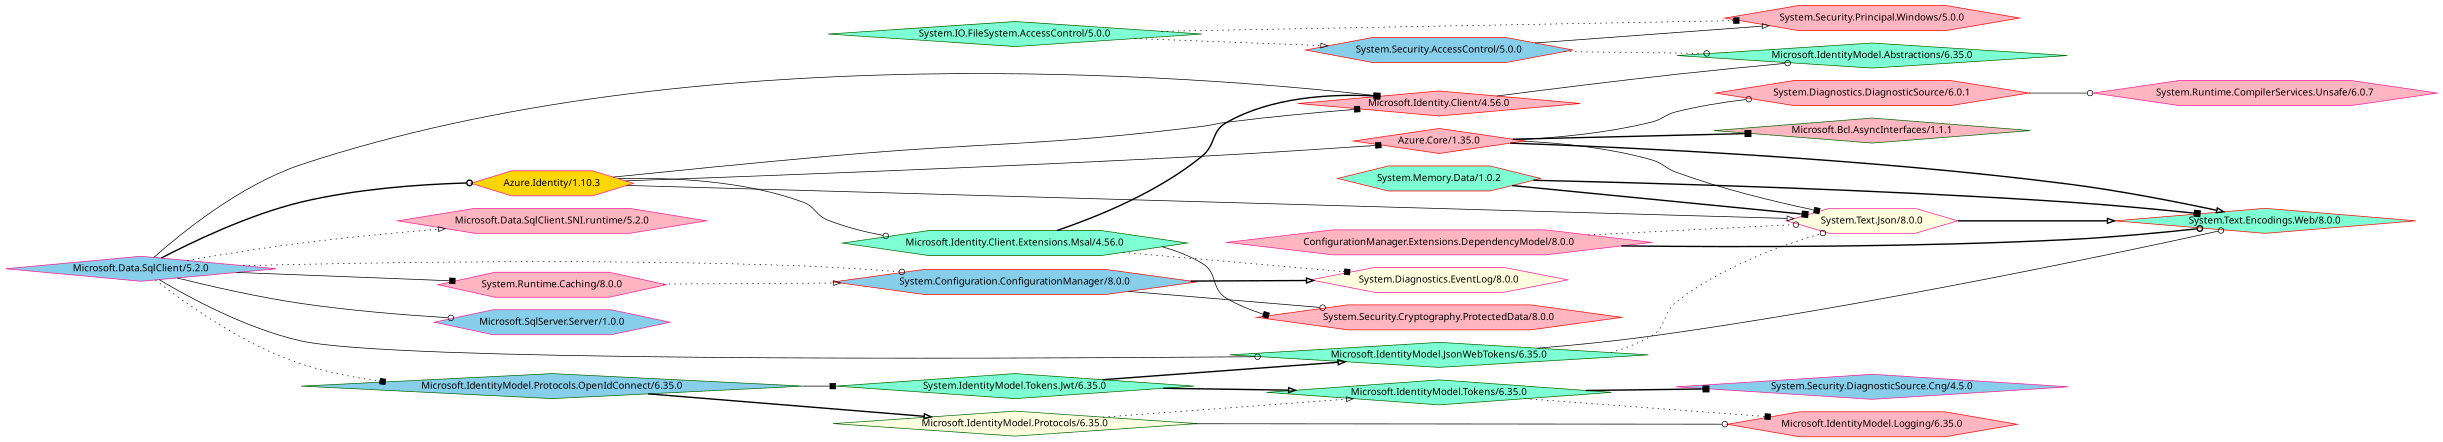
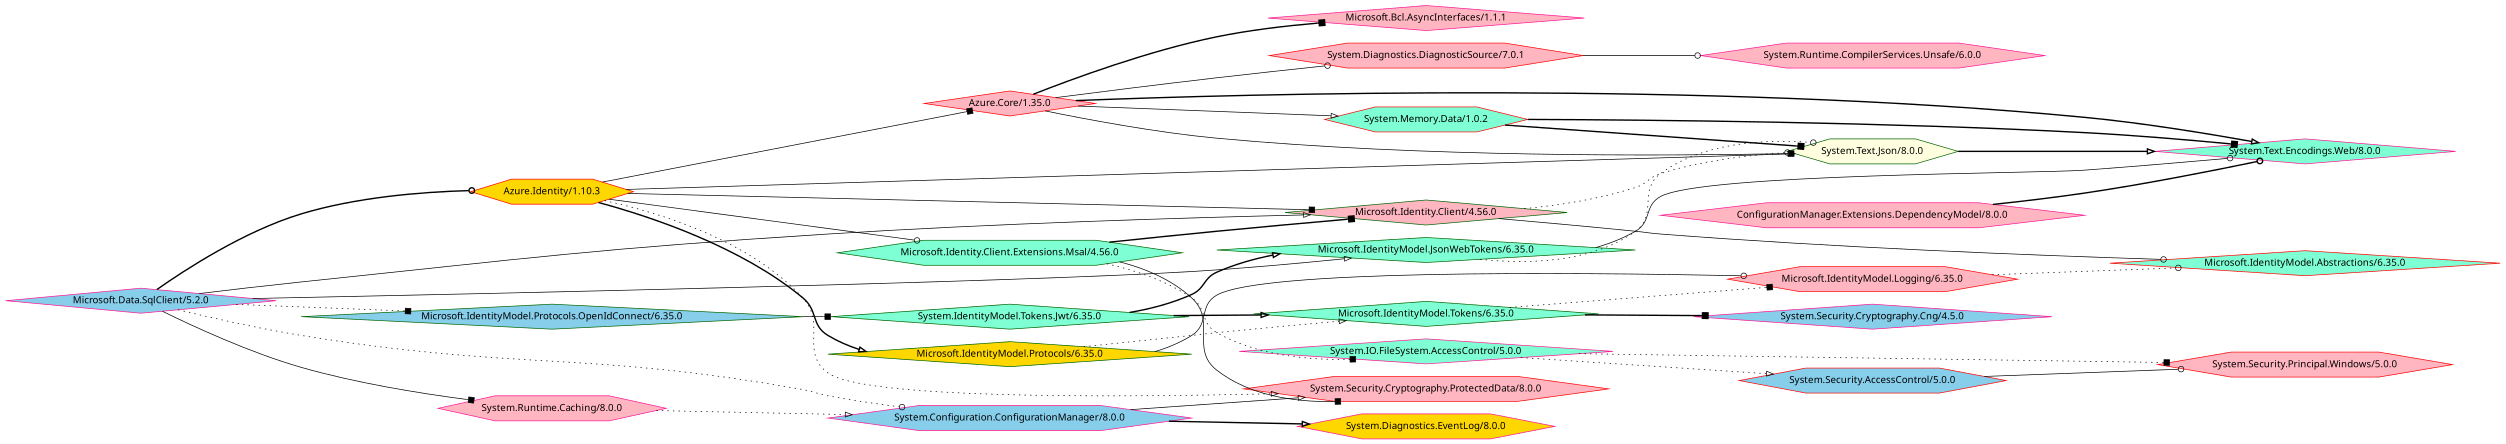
node "System.IO.FileSystem.AccessControl/5.0.0": color darkgreen -> deeppink
edge "System.Security.AccessControl/5.0.0" -> "System.Security.Principal.Windows/5.0.0": arrowhead onormal -> odot
edge "System.Security.AccessControl/5.0.0" -> "Microsoft.IdentityModel.Abstractions/6.35.0": now "Microsoft.IdentityModel.Logging/6.35.0" -> "Microsoft.IdentityModel.Abstractions/6.35.0"
node "Microsoft.IdentityModel.Abstractions/6.35.0": color darkgreen -> red
node "System.Diagnostics.DiagnosticSource/6.0.1": label "System.Diagnostics.DiagnosticSource/6.0.1" -> "System.Diagnostics.DiagnosticSource/7.0.1"
node "System.Runtime.CompilerServices.Unsafe/6.0.7": label "System.Runtime.CompilerServices.Unsafe/6.0.7" -> "System.Runtime.CompilerServices.Unsafe/6.0.0"
node "Microsoft.Identity.Client/4.56.0": color red -> darkgreen
edge "Azure.Core/1.35.0" -> "System.Memory.Data/1.0.2": added
node "Microsoft.Bcl.AsyncInterfaces/1.1.1": color darkgreen -> deeppink
node "Azure.Identity/1.10.3": color deeppink -> red
node "Microsoft.Data.SqlClient.SNI.runtime/5.2.0": removed
node "System.Text.Json/8.0.0": color deeppink -> darkgreen
node "System.Text.Encodings.Web/8.0.0": color red -> deeppink
edge "ConfigurationManager.Extensions.DependencyModel/8.0.0" -> "System.Text.Json/8.0.0": now "Microsoft.Identity.Client/4.56.0" -> "System.Text.Json/8.0.0"
edge "Microsoft.Identity.Client.Extensions.Msal/4.56.0" -> "System.Diagnostics.EventLog/8.0.0": now "Microsoft.Identity.Client.Extensions.Msal/4.56.0" -> "System.IO.FileSystem.AccessControl/5.0.0"
node "System.Diagnostics.EventLog/8.0.0": fillcolor lightyellow -> gold
node "System.Configuration.ConfigurationManager/8.0.0": color red -> deeppink
edge "System.Configuration.ConfigurationManager/8.0.0" -> "System.Security.Cryptography.ProtectedData/8.0.0": arrowhead odot -> onormal
node "Microsoft.SqlServer.Server/1.0.0": removed
edge "Microsoft.Data.SqlClient/5.2.0" -> "Microsoft.IdentityModel.JsonWebTokens/6.35.0": arrowhead odot -> onormal
node "System.Security.DiagnosticSource.Cng/4.5.0": label "System.Security.DiagnosticSource.Cng/4.5.0" -> "System.Security.Cryptography.Cng/4.5.0"
edge "Azure.Identity/1.10.3" -> "System.Security.Cryptography.ProtectedData/8.0.0": added
edge "Microsoft.IdentityModel.Protocols.OpenIdConnect/6.35.0" -> "Microsoft.IdentityModel.Protocols/6.35.0": now "Azure.Identity/1.10.3" -> "Microsoft.IdentityModel.Protocols/6.35.0"
node "Microsoft.IdentityModel.Protocols/6.35.0": fillcolor lightyellow -> gold
